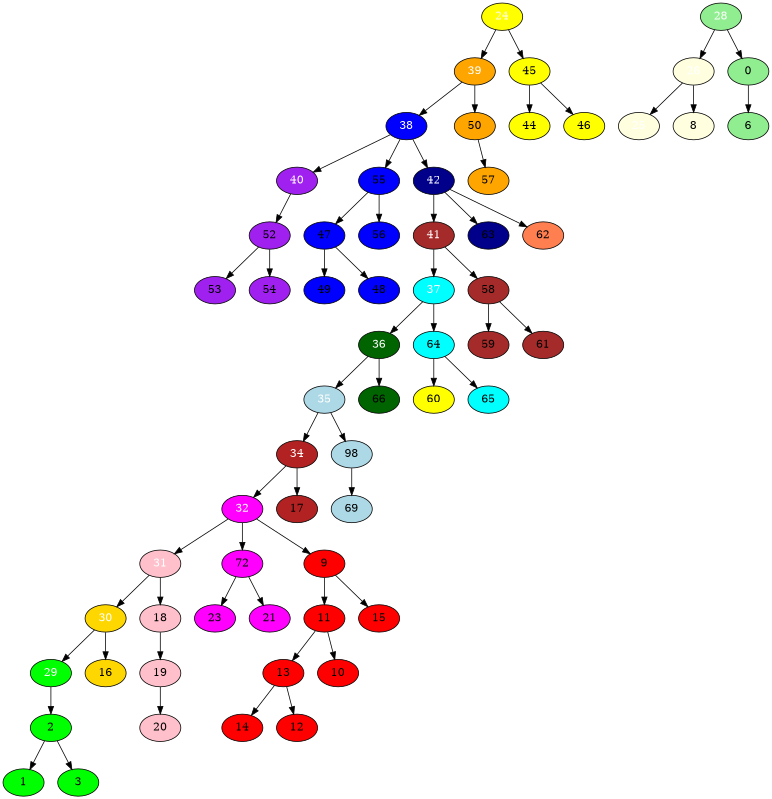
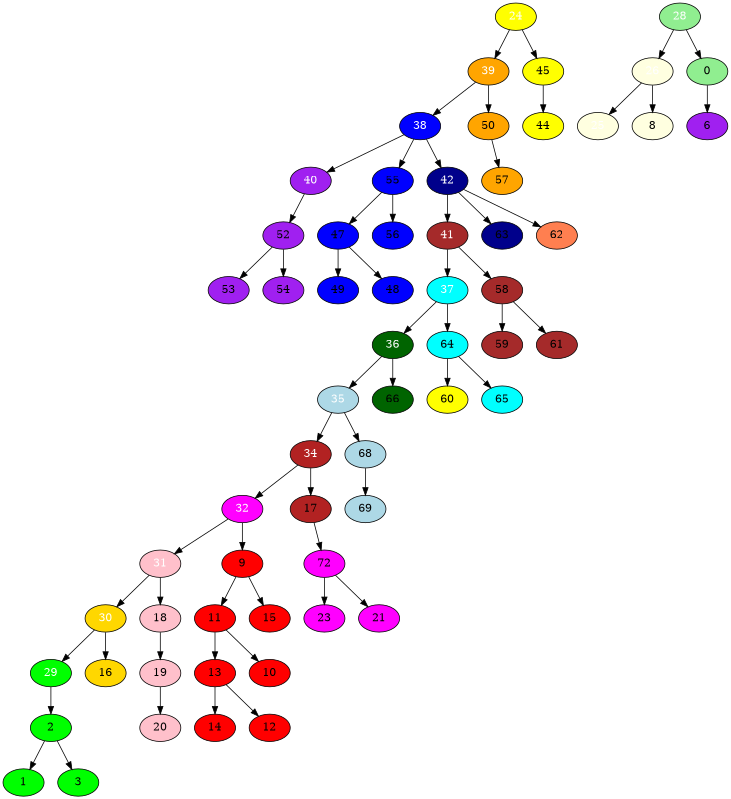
node "46": removed
node "6": fillcolor lightgreen -> purple
node "98": label "98" -> "68"
edge "32" -> "72": now "17" -> "72"
